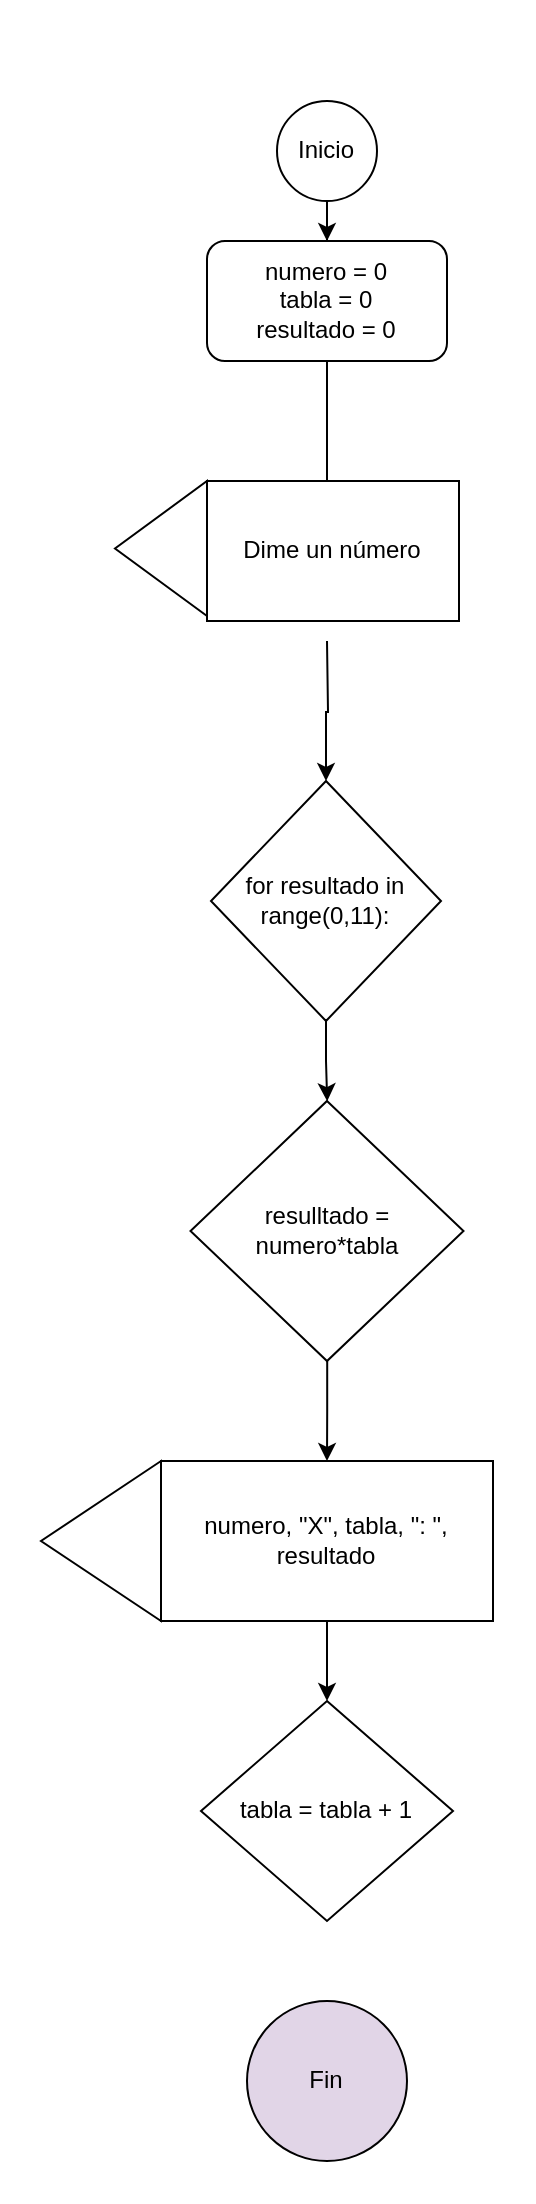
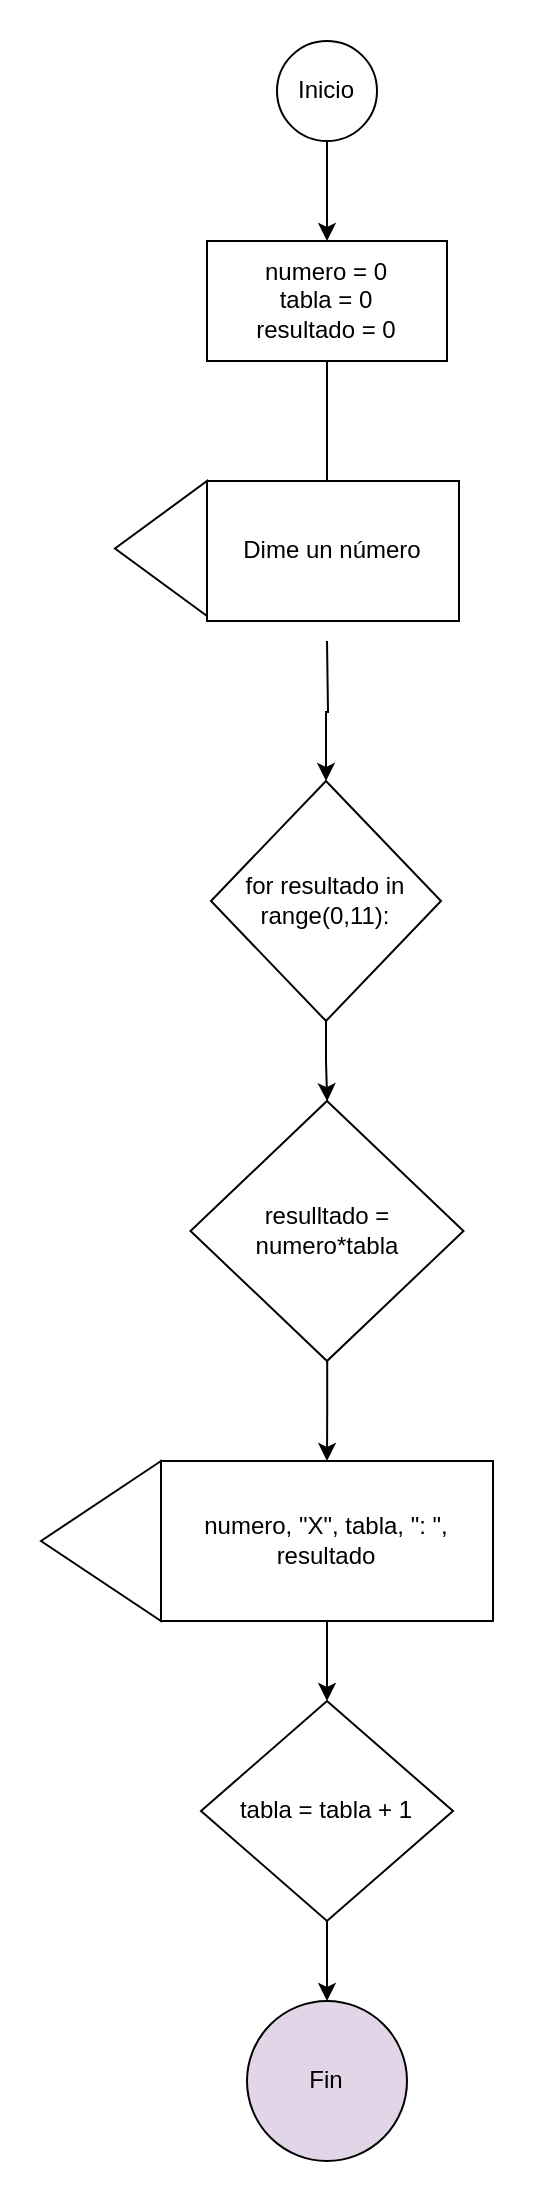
node "Inicio": moved (327, 151) -> (327, 91)
node "numero = 0 tabla = 0 resultado = 0": shape rounded rectangle -> rectangle
edge "tabla = tabla + 1" -> "Fin": added
